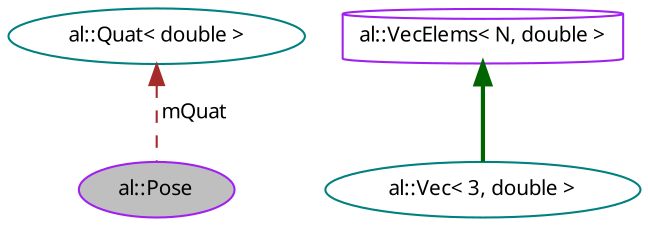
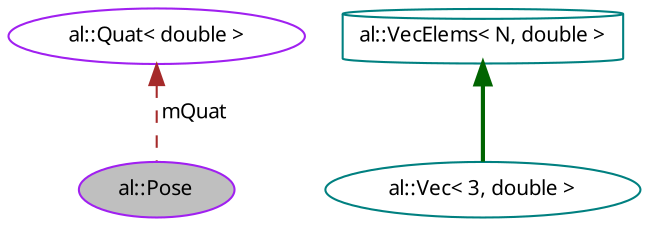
node "al::Quat< double >": color teal -> purple
node "al::VecElems< N, double >": color purple -> teal
